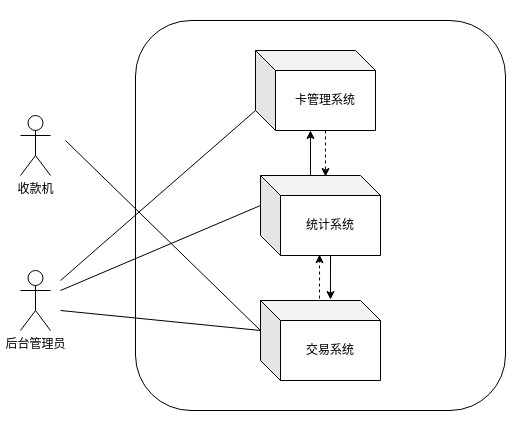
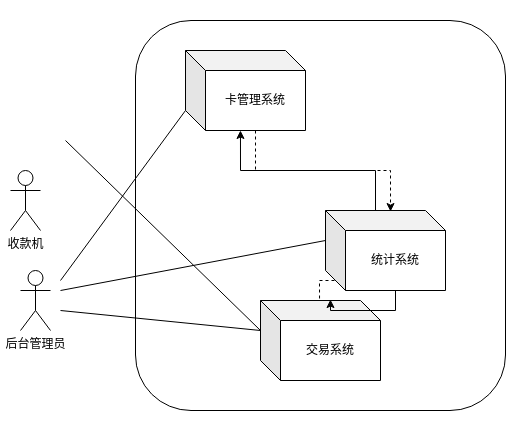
node "卡管理系统": moved (316, 91) -> (246, 91)
node "收款机": moved (36, 146) -> (26, 201)
node "统计系统": moved (321, 216) -> (386, 251)
